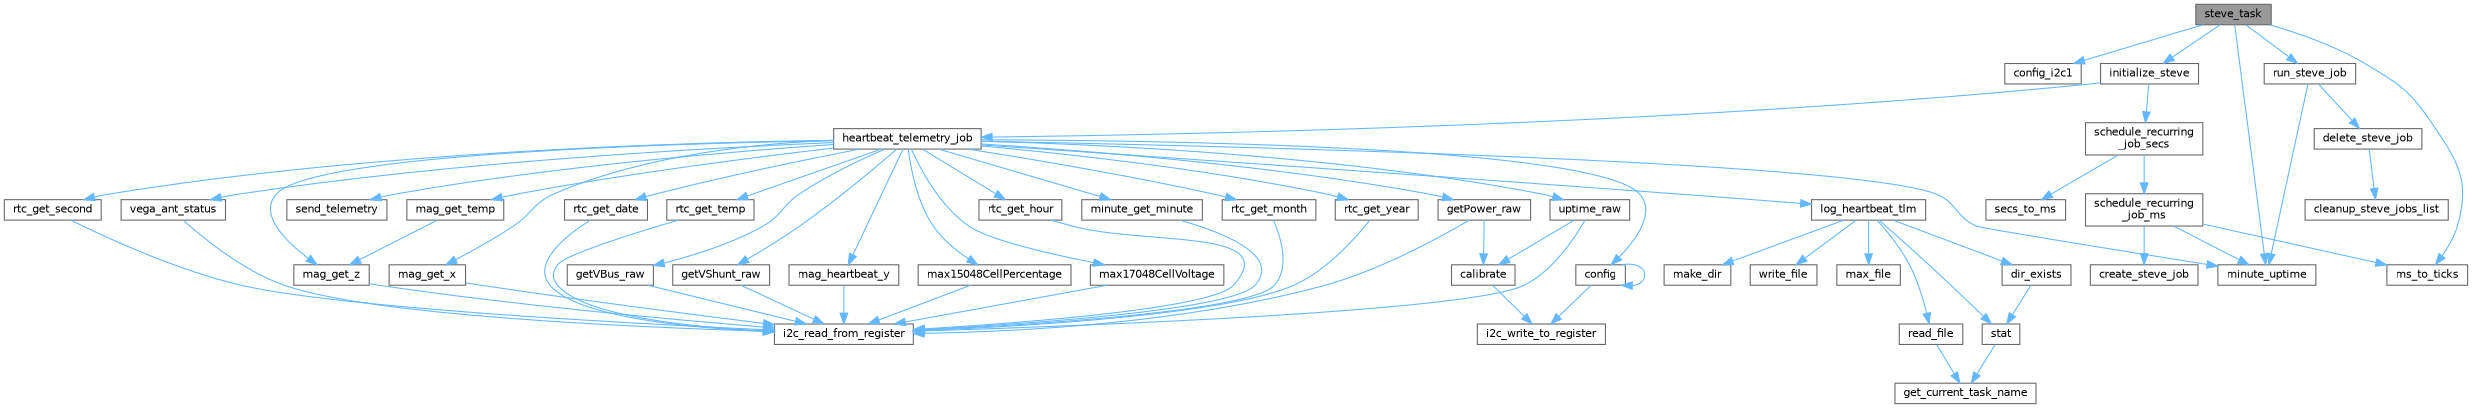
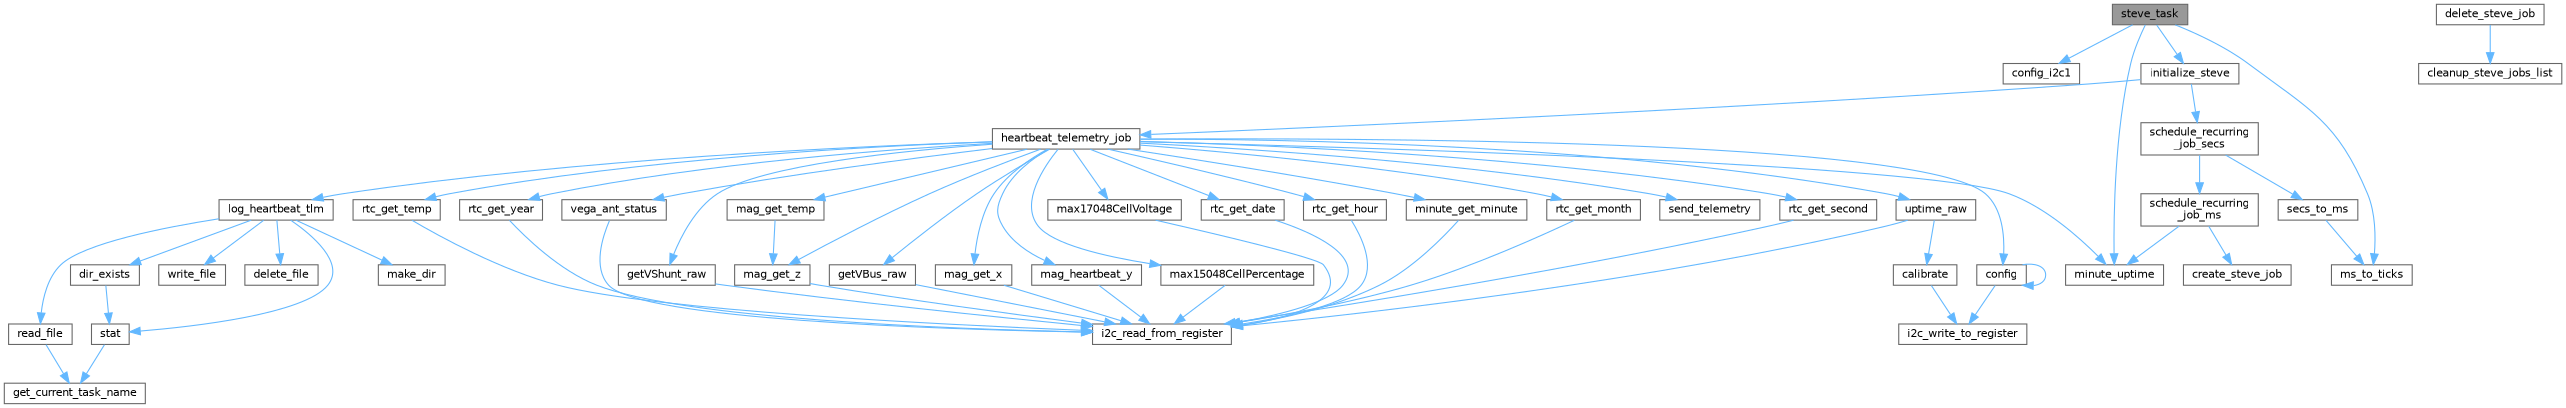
node "run_steve_job": removed
node "getPower_raw": removed
edge "schedule_recurring _job_ms" -> "ms_to_ticks": now "secs_to_ms" -> "ms_to_ticks"
node "max_file": label "max_file" -> "delete_file"
